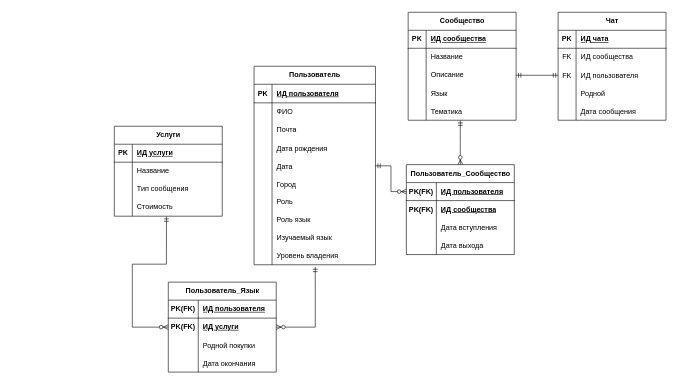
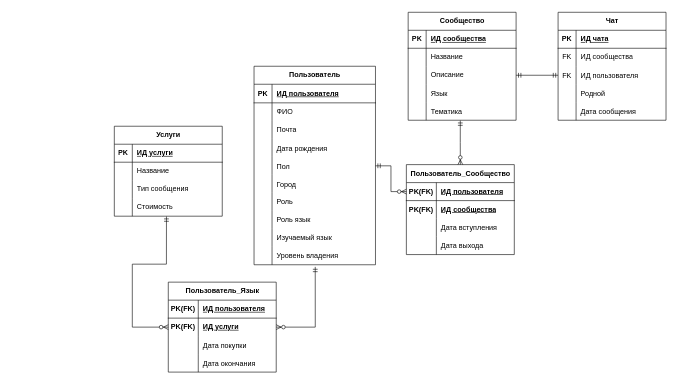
node "Дата": label "Дата" -> "Пол"
node "Родной покупки": label "Родной покупки" -> "Дата покупки"
